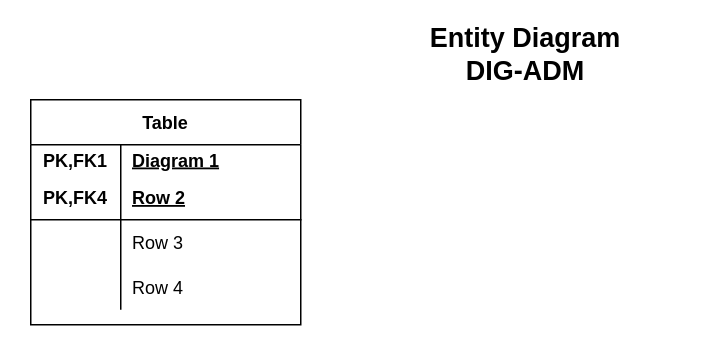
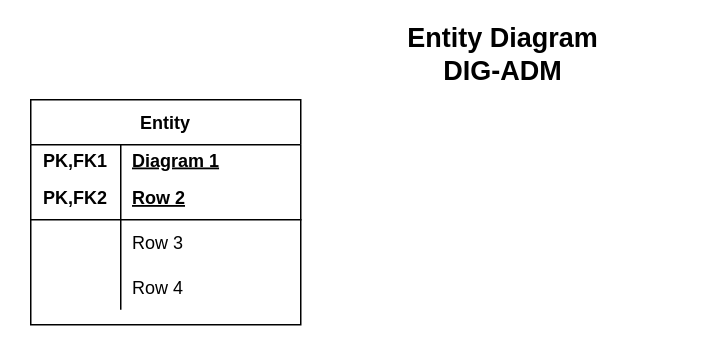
node "Entity Diagram DIG-ADM": moved (526, 55) -> (503, 55)
node "Table": label "Table" -> "Entity"
node "PK,FK4": label "PK,FK4" -> "PK,FK2"
